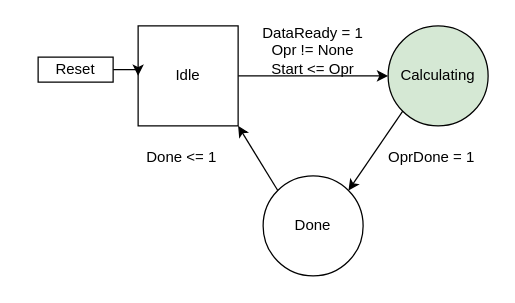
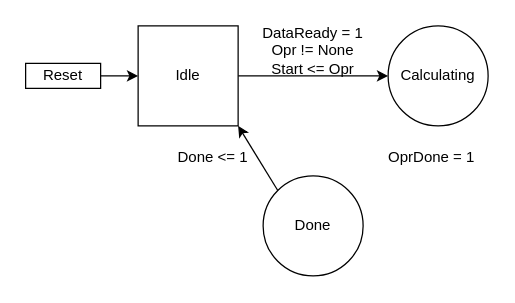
node "Reset": moved (76, 69) -> (63, 76)
node "Calculating": fillcolor #d5e8d4 -> #ffffff
edge "Calculating" -> "Done": removed
node "Done <= 1": moved (182, 157) -> (213, 157)
